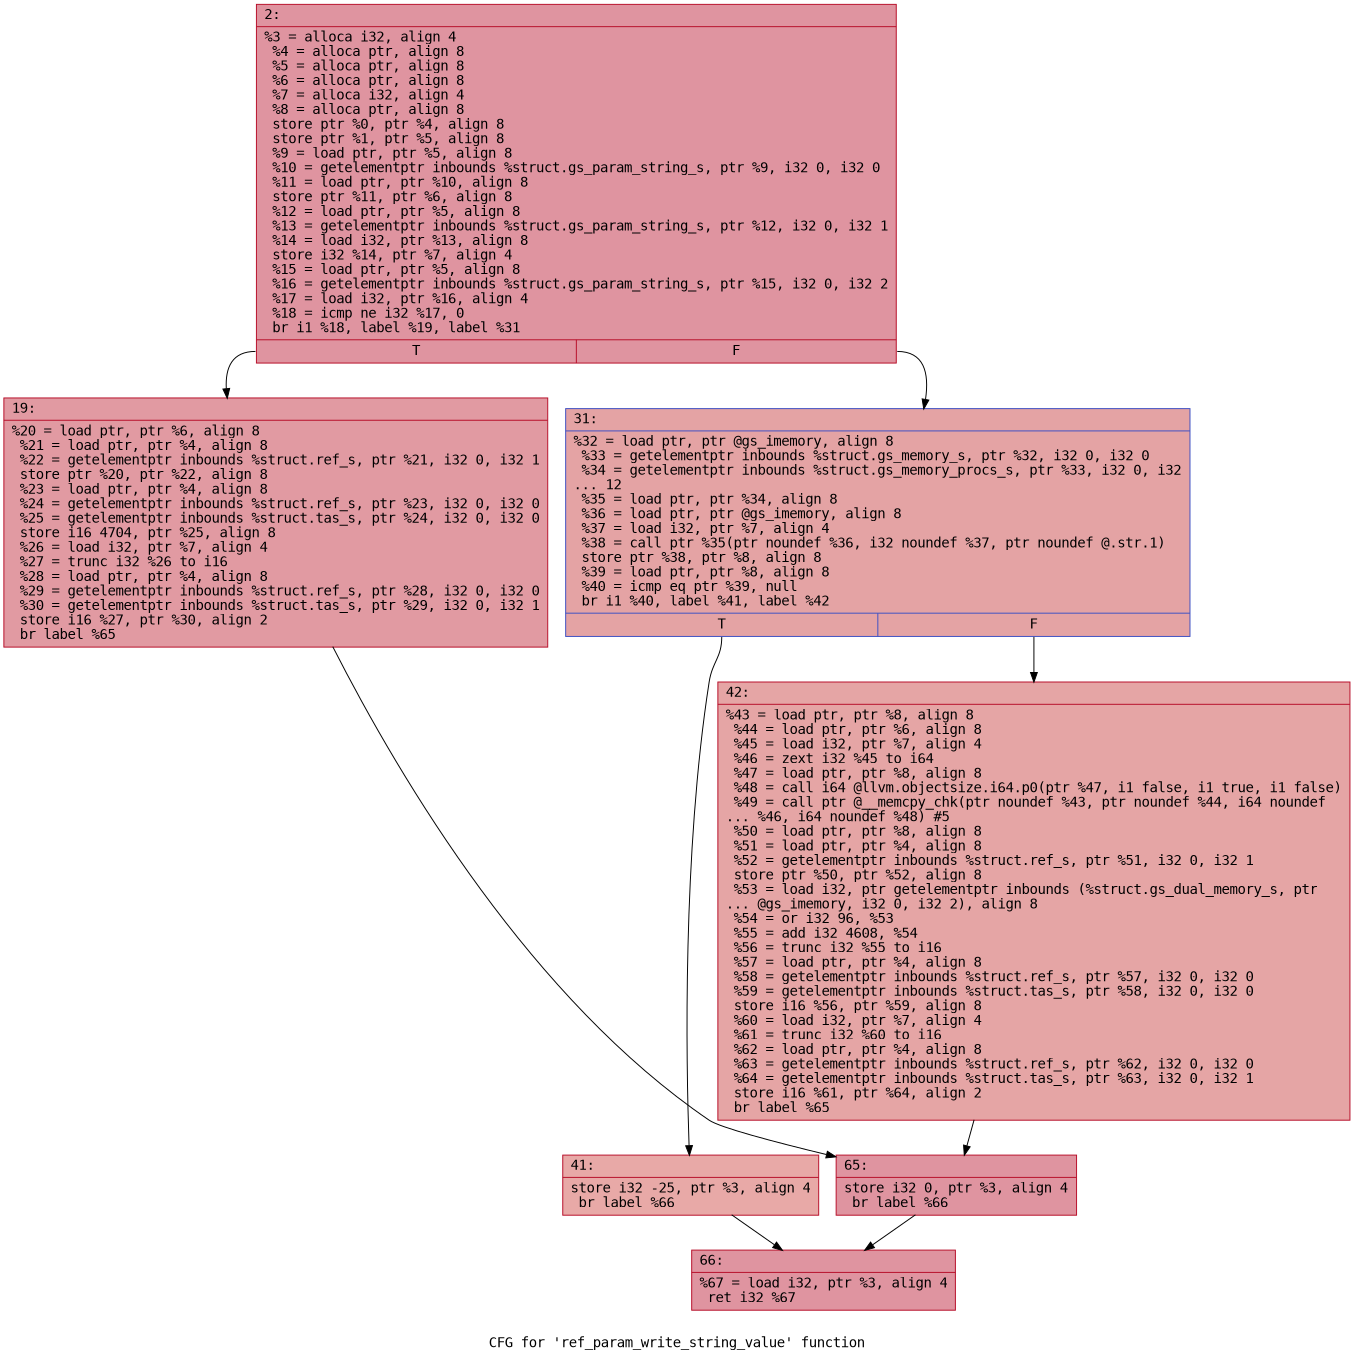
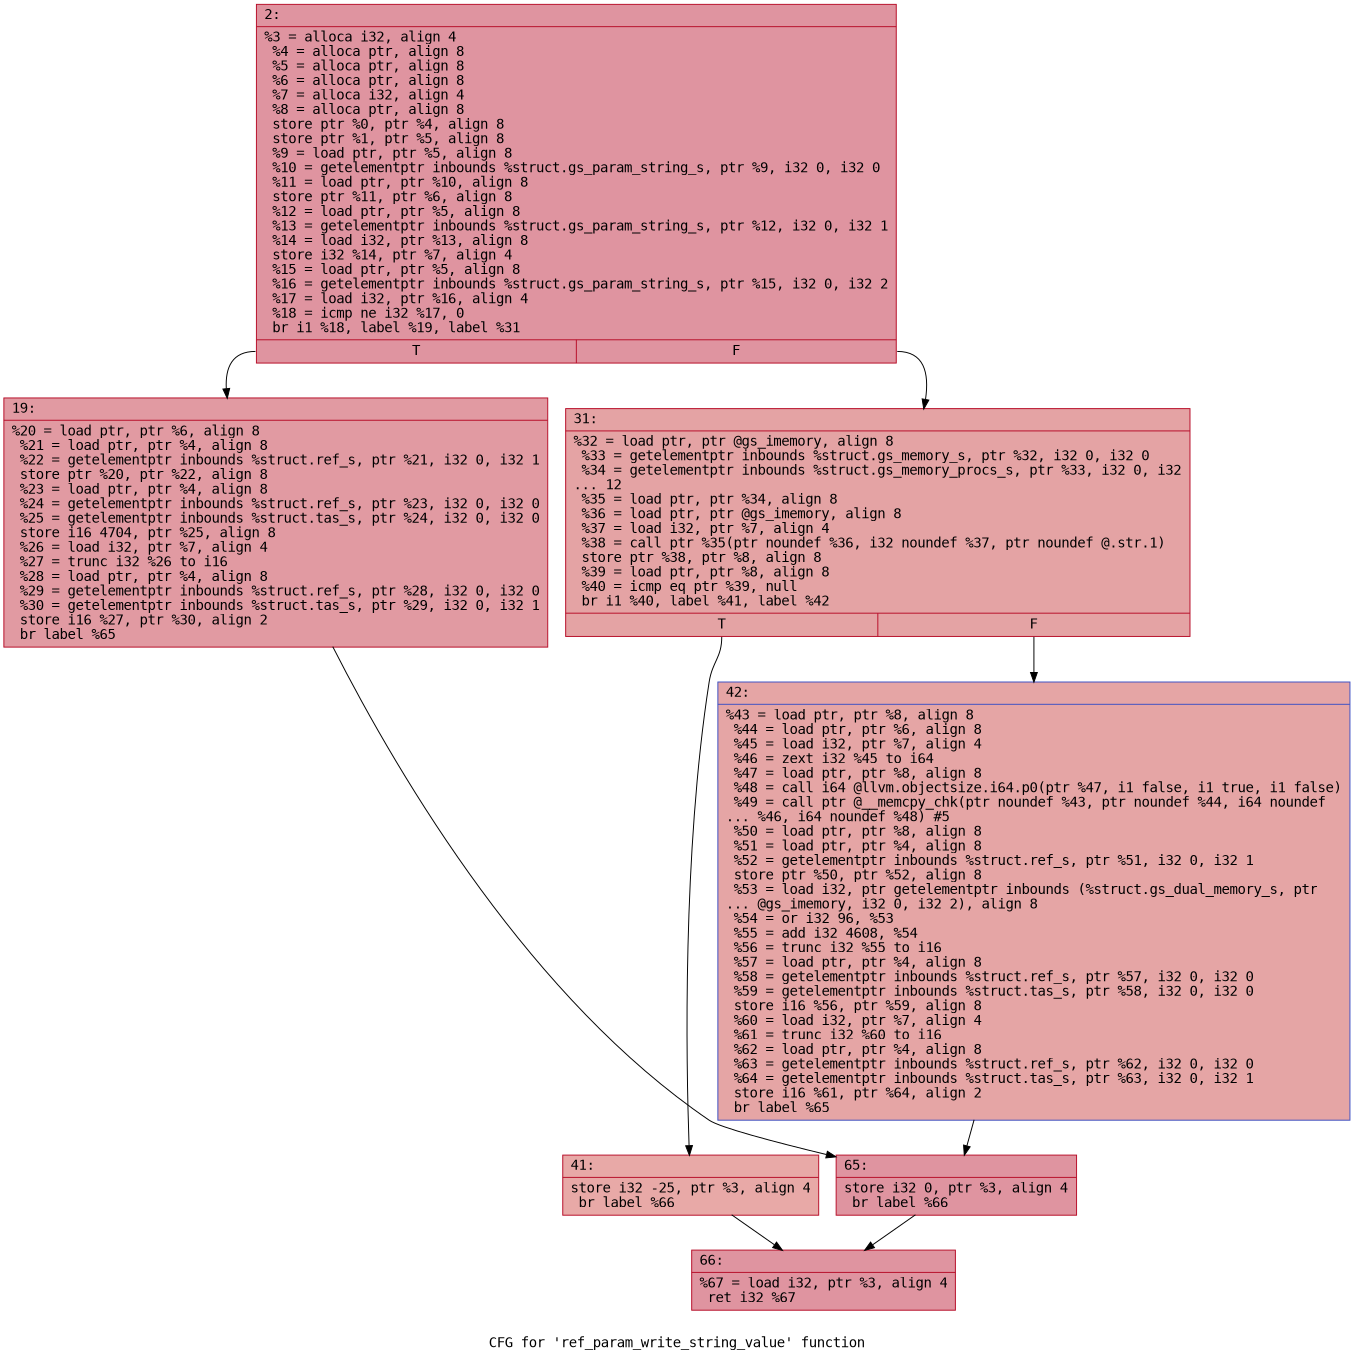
node "31:": color #3d50c3ff -> #b70d28ff
node "42:": color #b70d28ff -> #3d50c3ff
